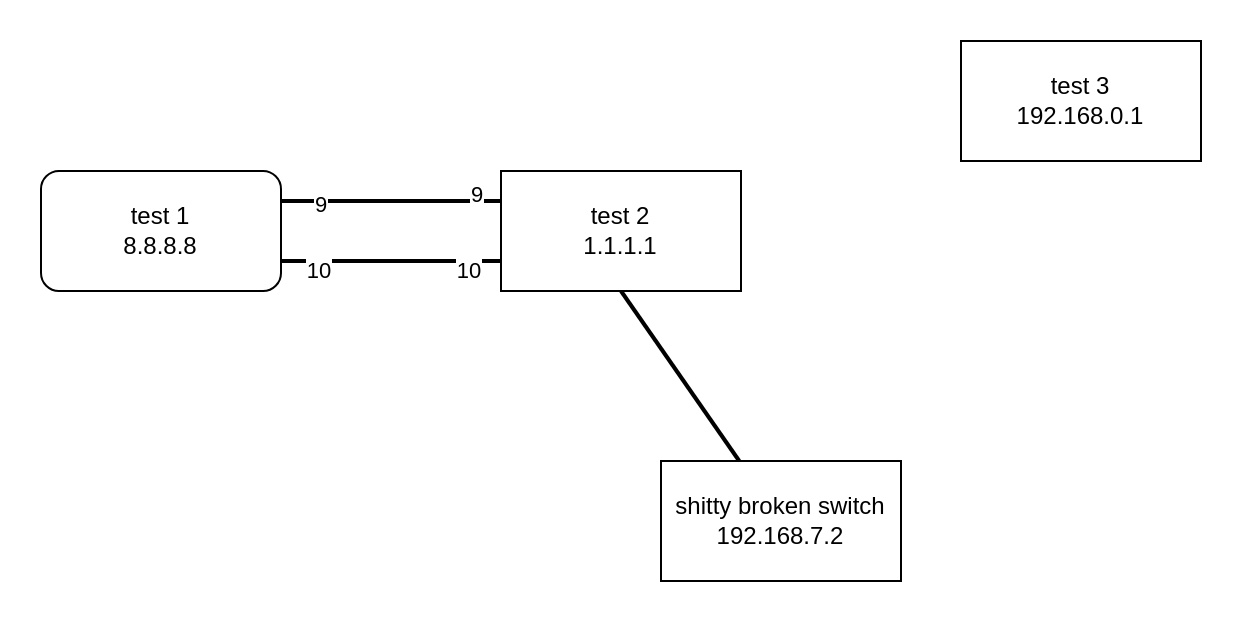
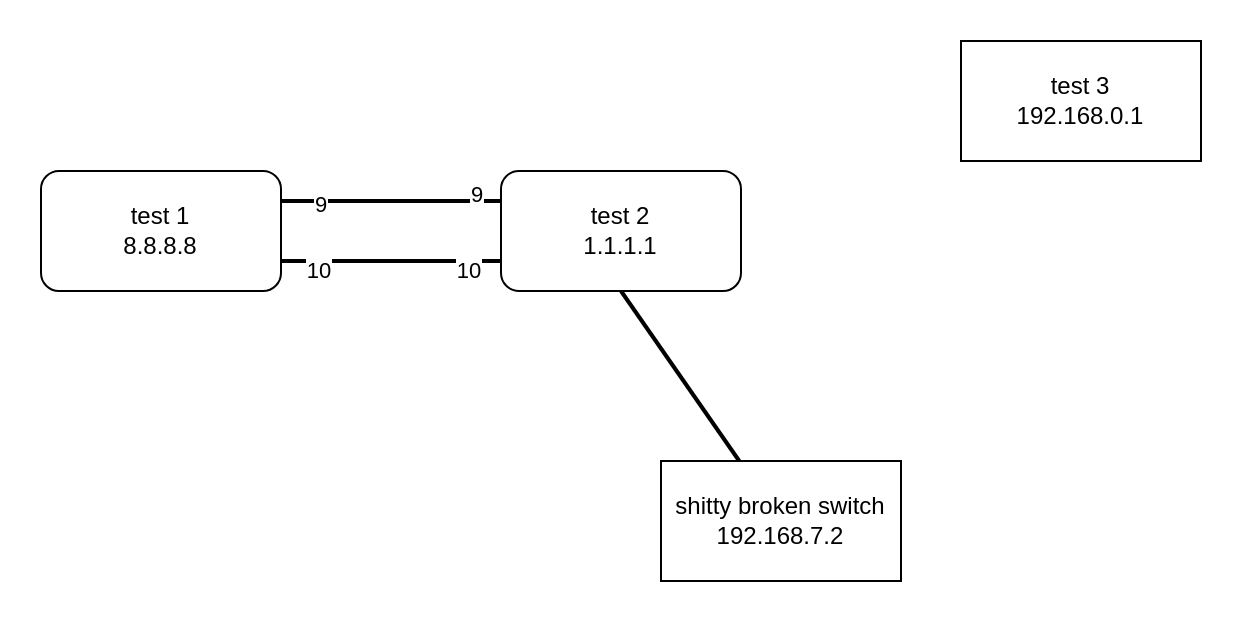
node "test 2 1.1.1.1": shape rectangle -> rounded rectangle
